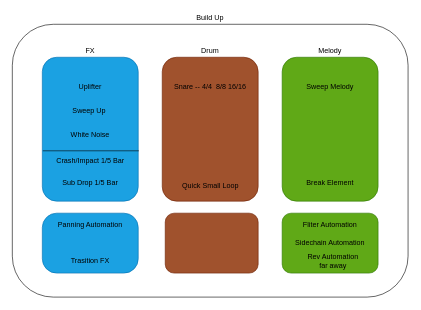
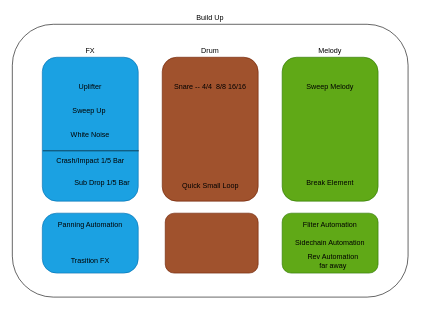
node "Sub Drop 1/5 Bar": moved (90, 183) -> (102, 183)
